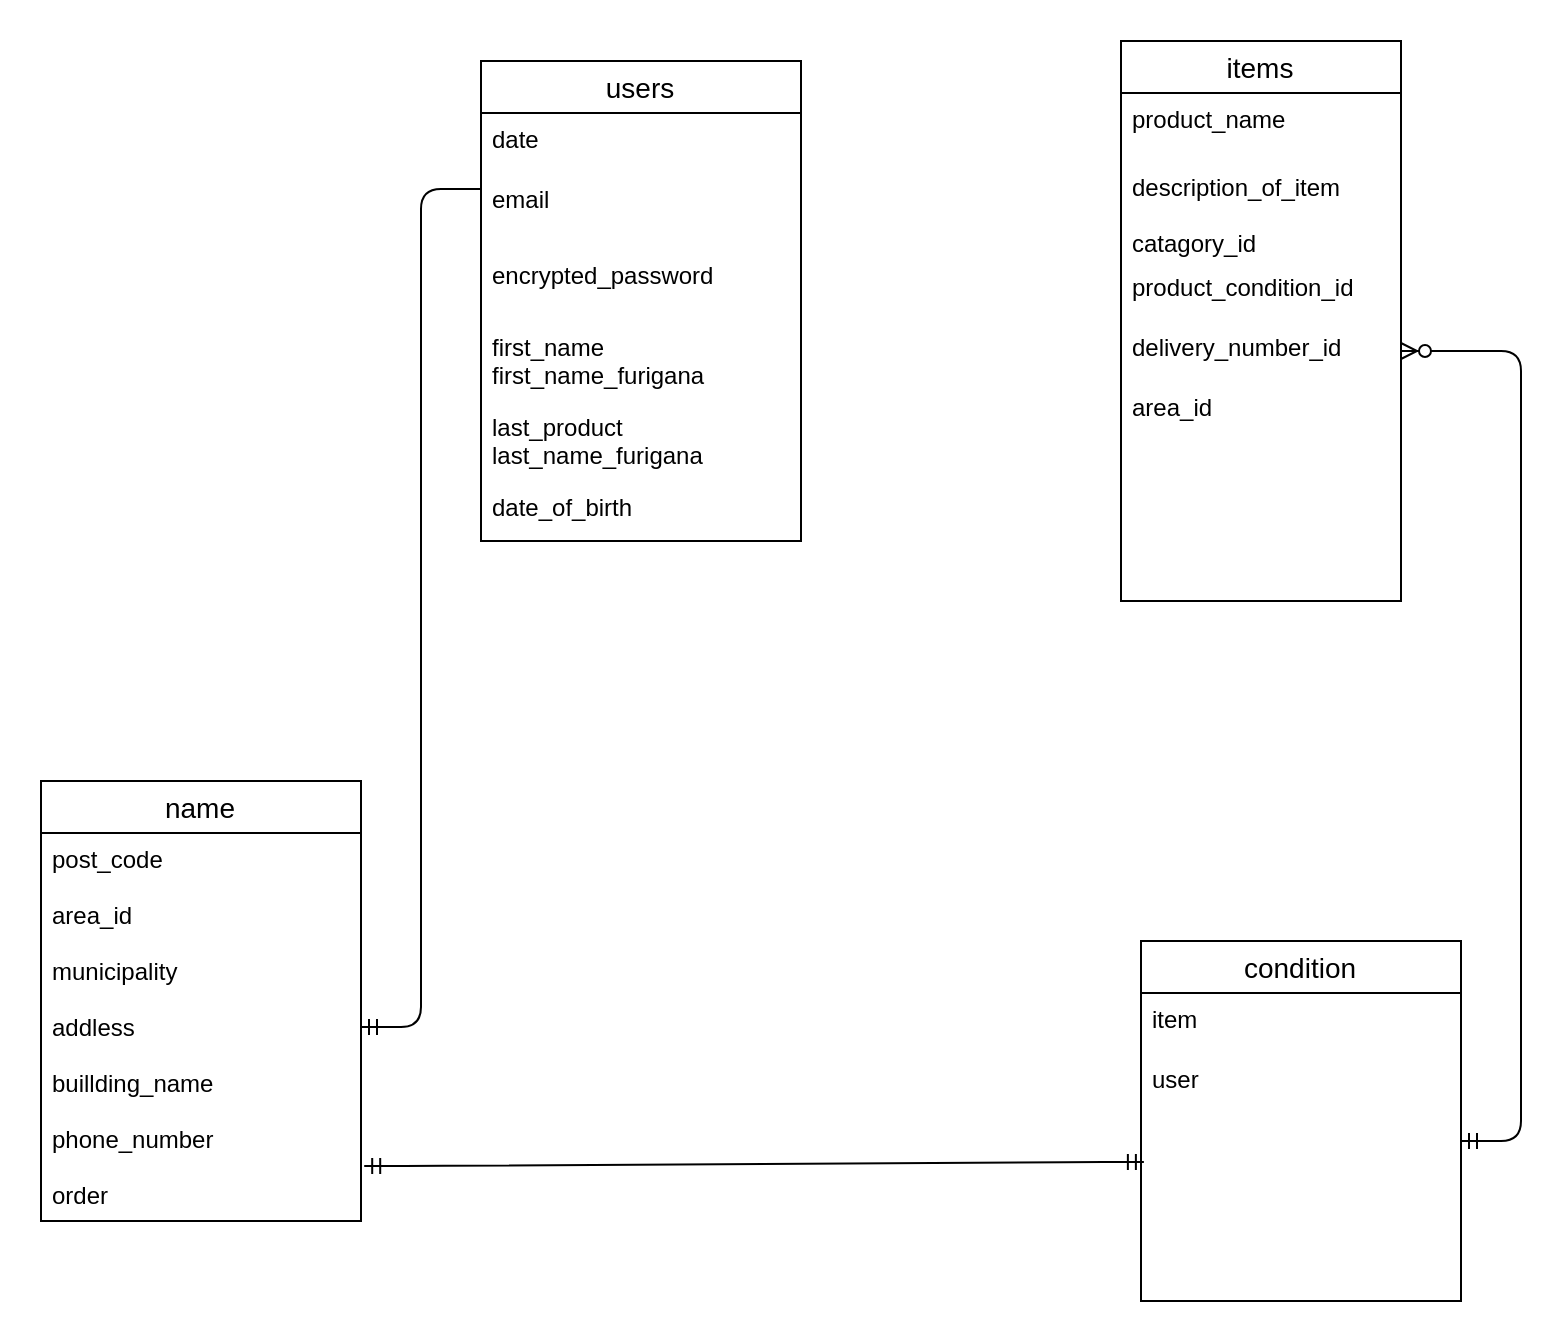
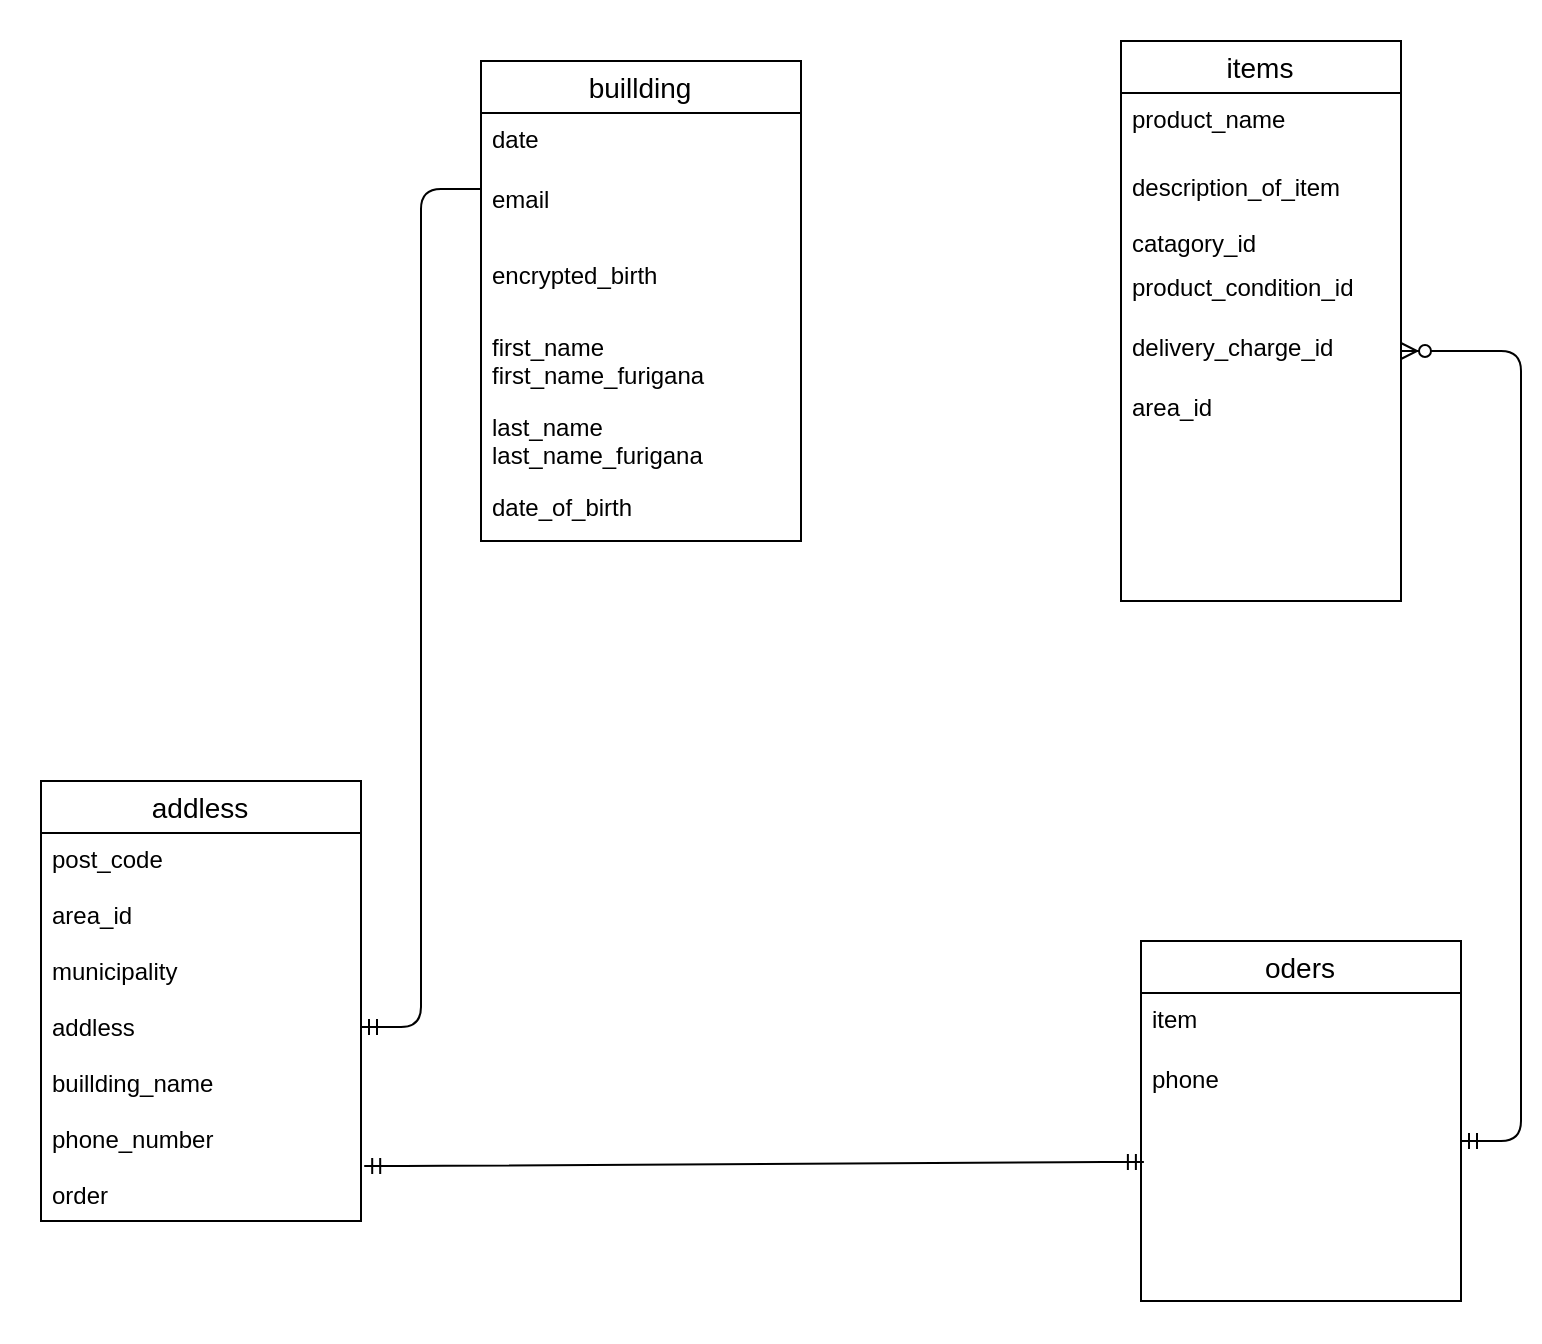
node "users": label "users" -> "buillding"
node "encrypted_password": label "encrypted_password" -> "encrypted_birth"
node "delivery_number_id": label "delivery_number_id" -> "delivery_charge_id"
node "last_product last_name_furigana": label "last_product last_name_furigana" -> "last_name last_name_furigana"
node "name": label "name" -> "addless"
node "condition": label "condition" -> "oders"
node "user": label "user" -> "phone"
